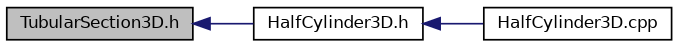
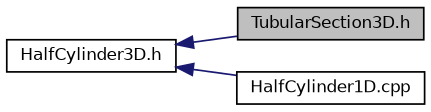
edge "HalfCylinder3D.h" -> "TubularSection3D.h": reversed
node "HalfCylinder3D.cpp": label "HalfCylinder3D.cpp" -> "HalfCylinder1D.cpp"
